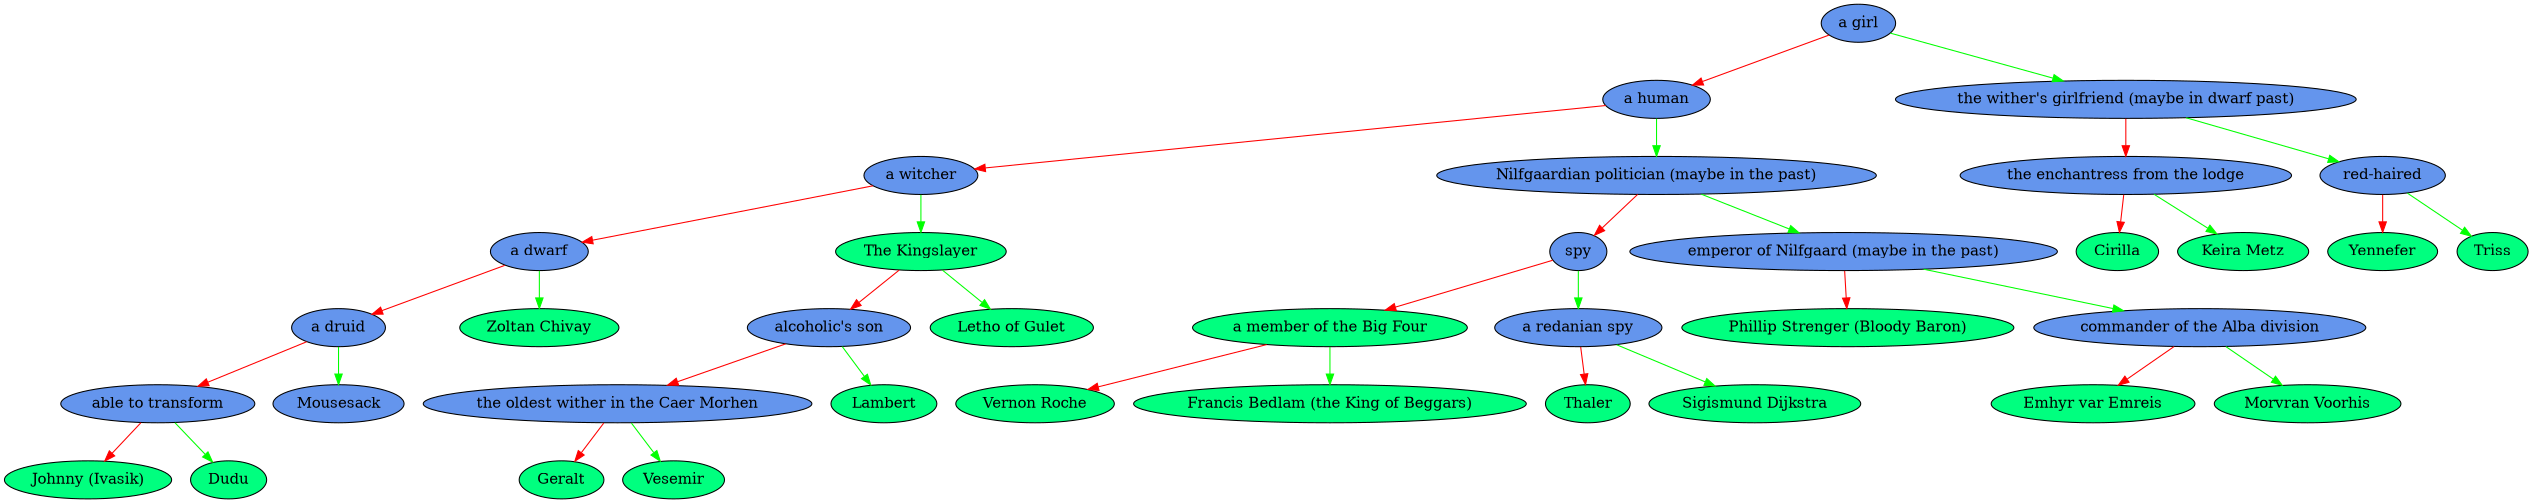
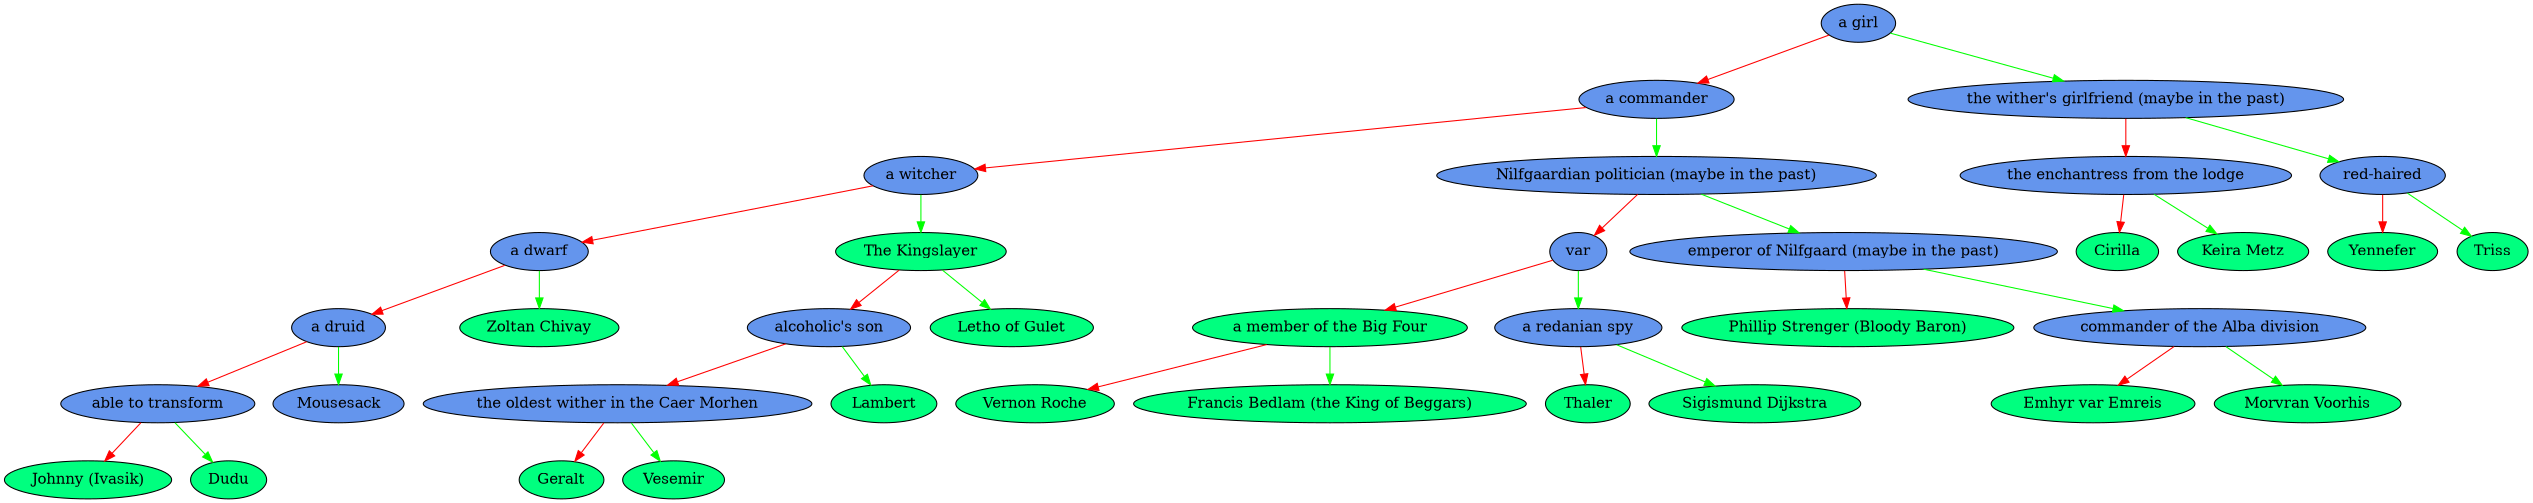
node "a human": label "a human" -> "a commander"
node "the wither's girlfriend (maybe in dwarf past)": label "the wither's girlfriend (maybe in dwarf past)" -> "the wither's girlfriend (maybe in the past)"
node "spy": label "spy" -> "var"
